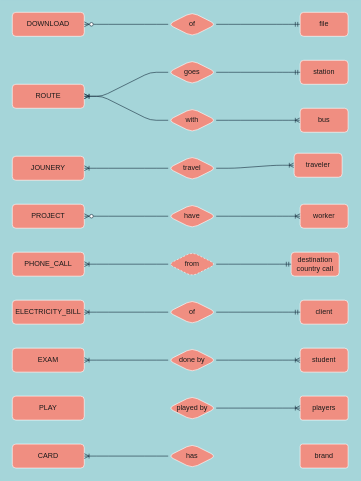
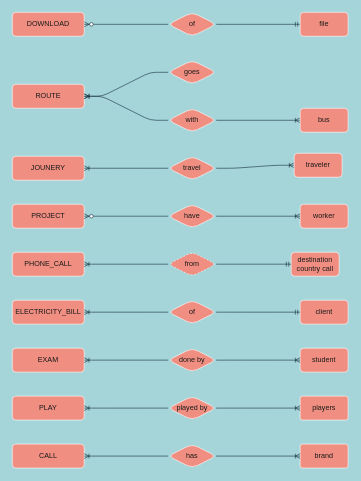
edge "goes" -> "station": removed
node "station": removed
edge "played by" -> "PLAY": added
node "CARD": label "CARD" -> "CALL"
edge "has" -> "brand": added
